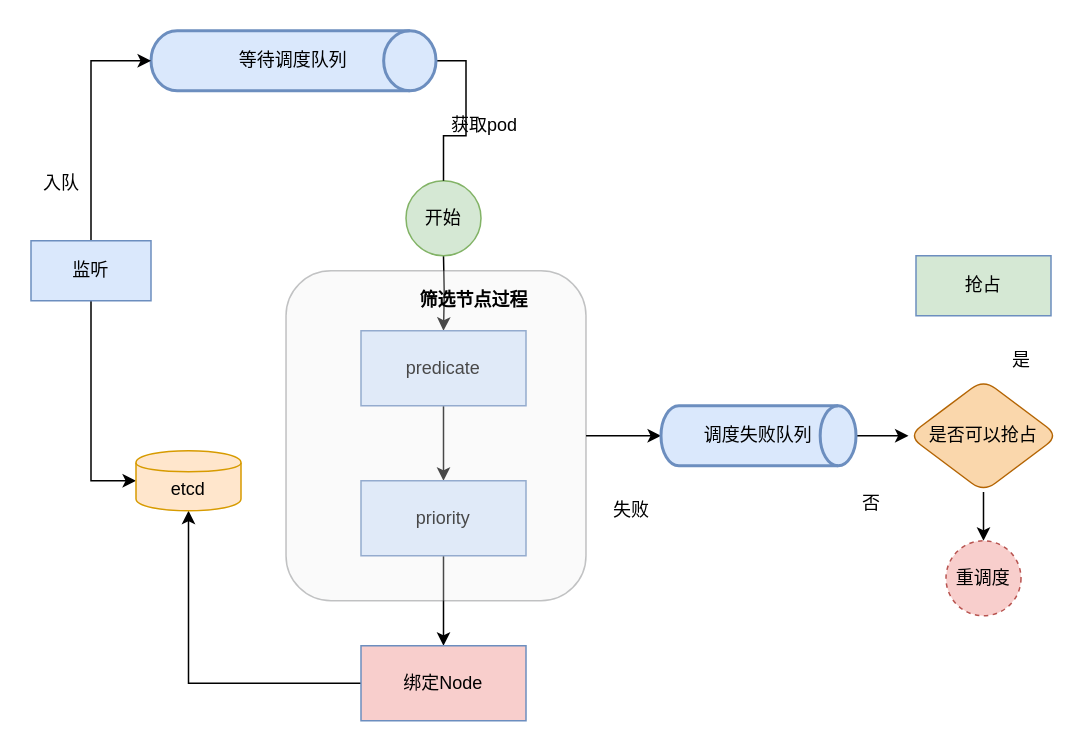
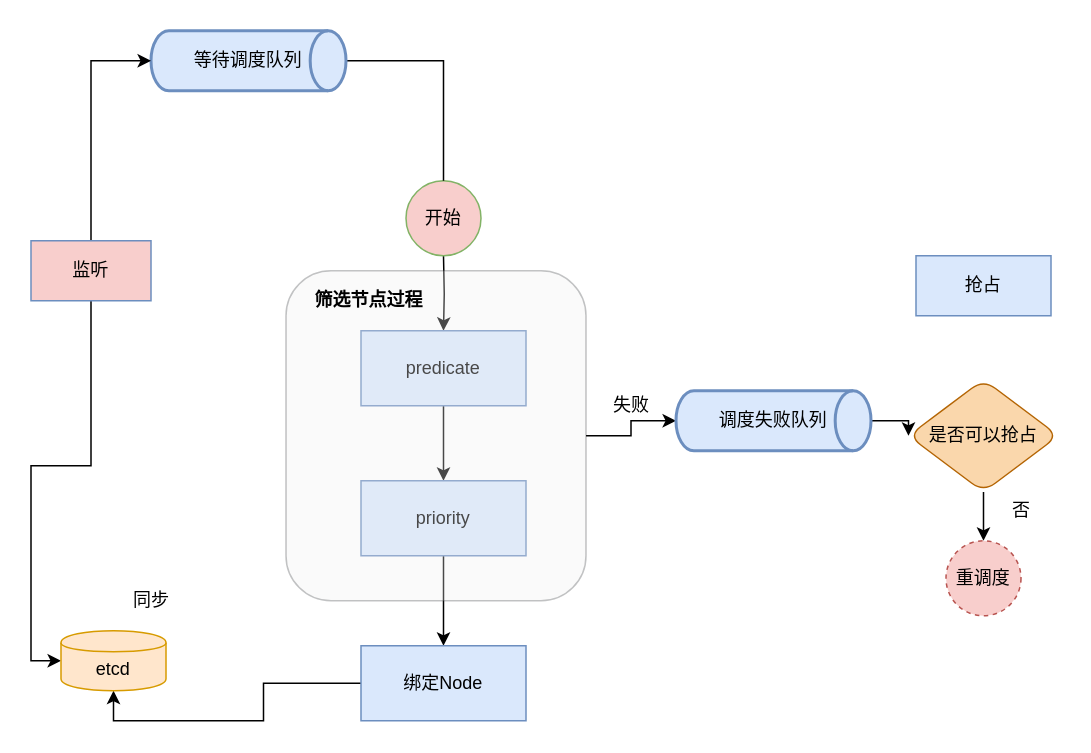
node "等待调度队列": size 285x60 -> 195x60
node "获取pod": removed
node "入队": removed
node "开始": fillcolor #d5e8d4 -> #f8cecc
node "监听": fillcolor #dae8fc -> #f8cecc
node "抢占": fillcolor #d5e8d4 -> #dae8fc
node "筛选节点过程": moved (473, 301) -> (368, 301)
node "是": removed
node "调度失败队列": moved (758, 436) -> (773, 421)
node "etcd": moved (188, 481) -> (113, 661)
node "否": moved (871, 503) -> (1021, 511)
node "失败": moved (631, 511) -> (631, 406)
node "同步": added
node "绑定Node": fillcolor #f8cecc -> #dae8fc
